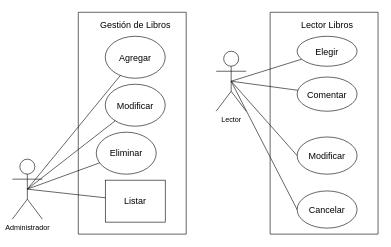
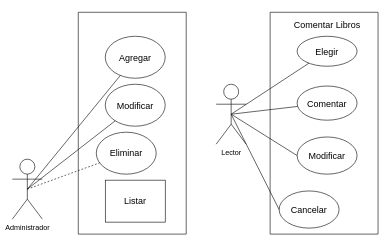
node "Gestión de Libros": removed
node "Lector Libros": label "Lector Libros" -> "Comentar Libros"
node "Lector": moved (231, 81) -> (231, 114)
node "Comentar": moved (327, 94) -> (327, 103)
edge "Eliminar" -- "Administrador": style solid -> dashed
edge "Administrador" -- "Listar": removed
node "Cancelar": moved (327, 210) -> (309, 210)
